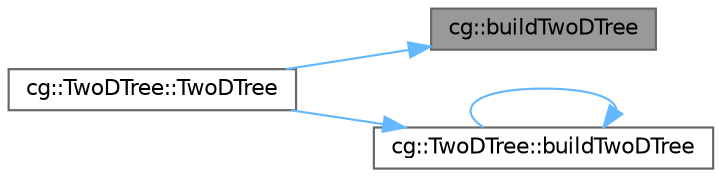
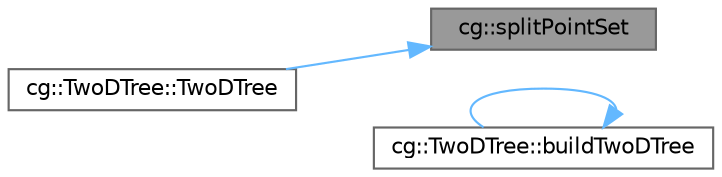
node "cg::buildTwoDTree": label "cg::buildTwoDTree" -> "cg::splitPointSet"
edge "cg::TwoDTree::TwoDTree" -> "cg::TwoDTree::buildTwoDTree": removed
